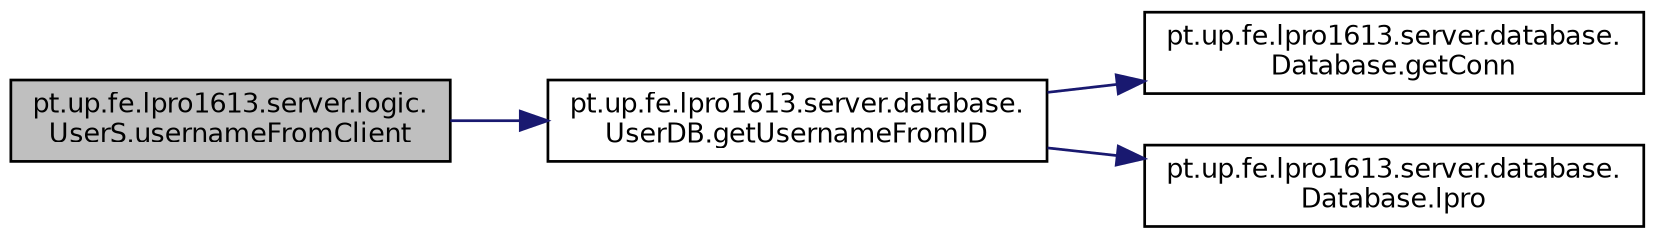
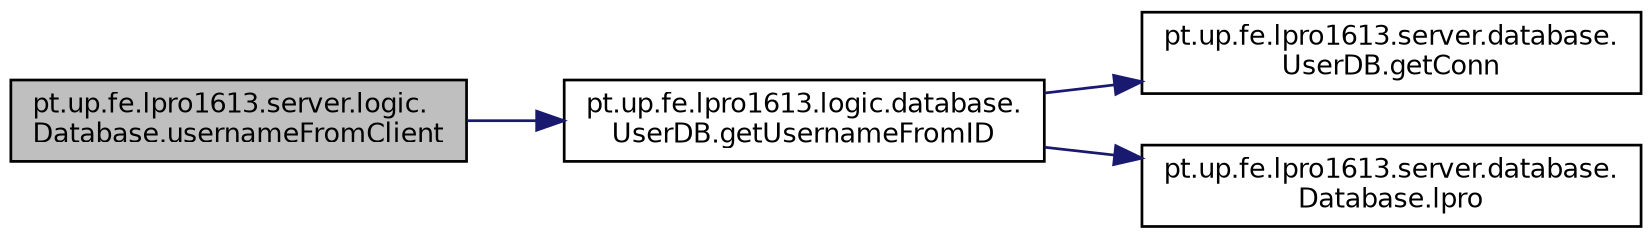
node "pt.up.fe.lpro1613.server.database. Database.getConn": label "pt.up.fe.lpro1613.server.database. Database.getConn" -> "pt.up.fe.lpro1613.server.database. UserDB.getConn"
node "pt.up.fe.lpro1613.server.logic. UserS.usernameFromClient": label "pt.up.fe.lpro1613.server.logic. UserS.usernameFromClient" -> "pt.up.fe.lpro1613.server.logic. Database.usernameFromClient"
node "pt.up.fe.lpro1613.server.database. UserDB.getUsernameFromID": label "pt.up.fe.lpro1613.server.database. UserDB.getUsernameFromID" -> "pt.up.fe.lpro1613.logic.database. UserDB.getUsernameFromID"
